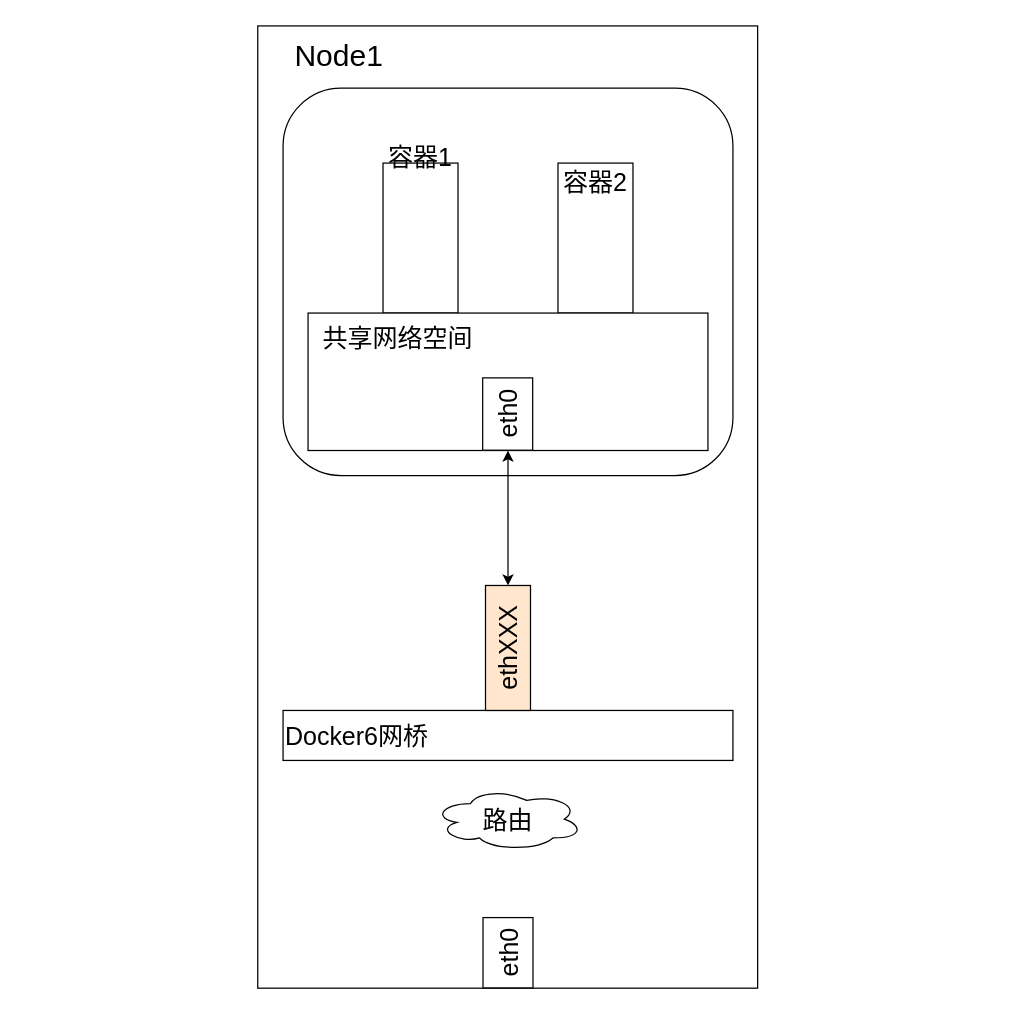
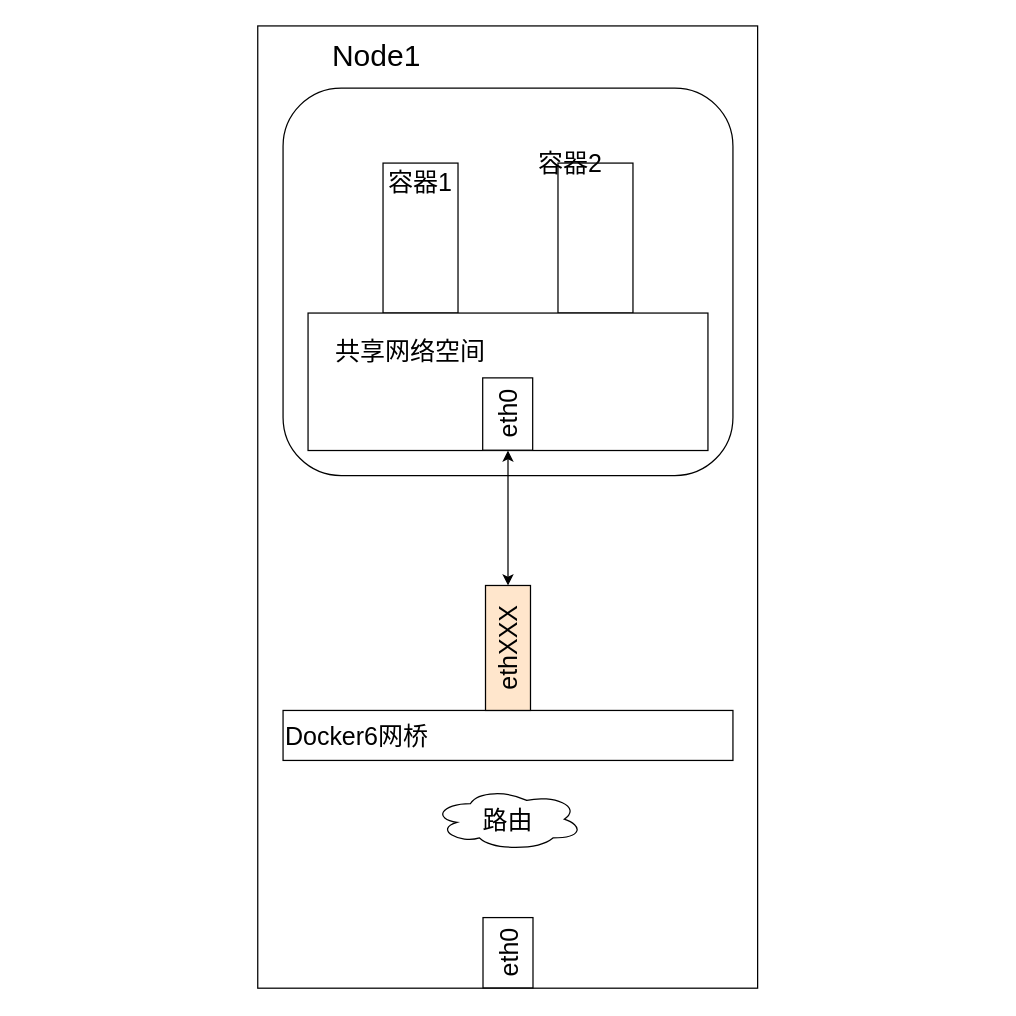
node "Node1": moved (339, 57) -> (377, 57)
node "容器1": moved (421, 157) -> (421, 182)
node "容器2": moved (596, 182) -> (571, 163)
node "共享网络空间": moved (402, 338) -> (414, 351)
